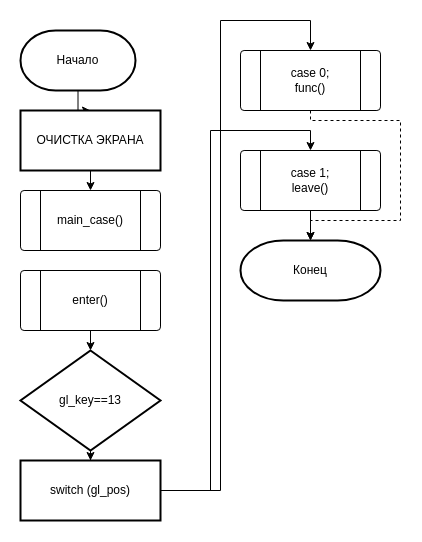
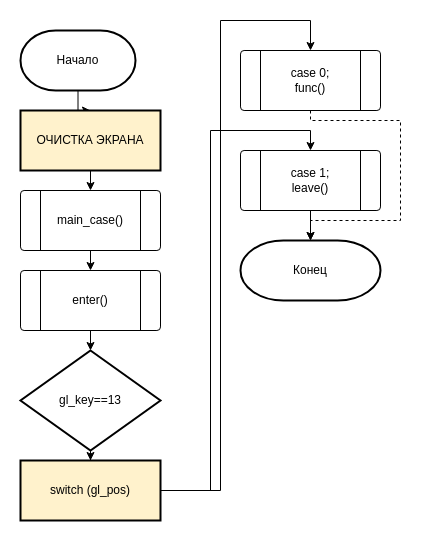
node "ОЧИСТКА ЭКРАНА": fillcolor #ffffff -> #fff2cc
edge "main_case()" -> "enter()": added
node "switch (gl_pos)": fillcolor #ffffff -> #fff2cc
